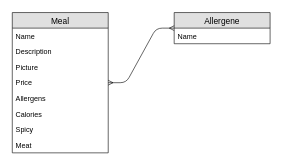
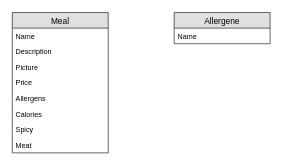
edge "Allergene" -- "Meal": removed
